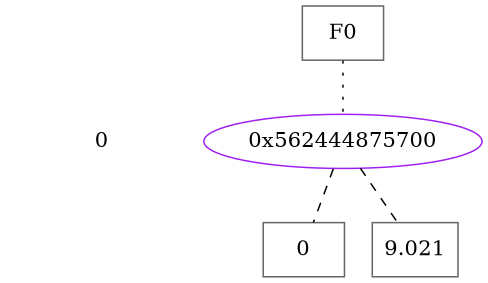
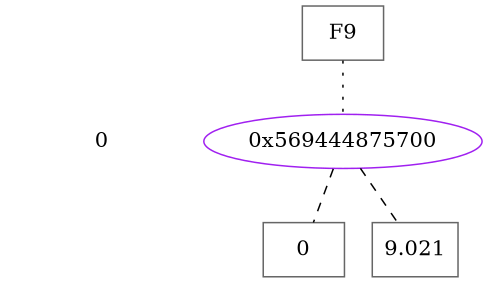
node "F0": label "F0" -> "F9"
node "0x562444875700": label "0x562444875700" -> "0x569444875700"
